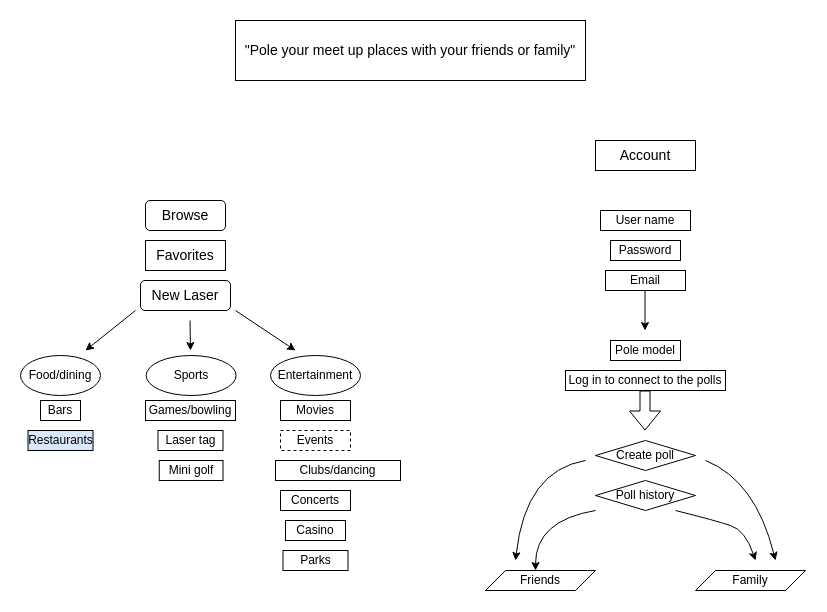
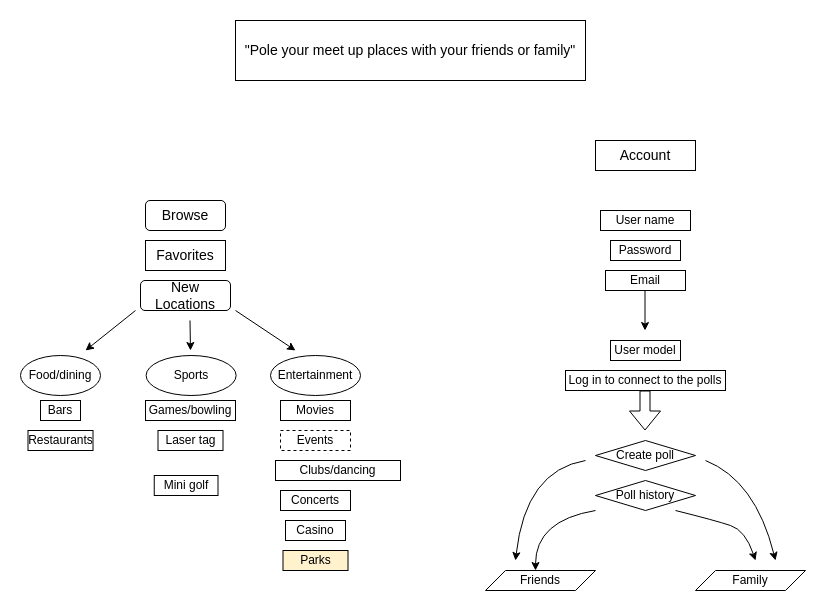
node "New Laser": label "New Laser" -> "New Locations"
node "Pole model": label "Pole model" -> "User model"
node "Restaurants": fillcolor #dae8fc -> #ffffff
node "Mini golf": moved (191, 471) -> (186, 486)
node "Parks": fillcolor #ffffff -> #fff2cc
